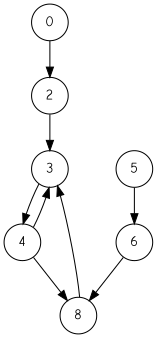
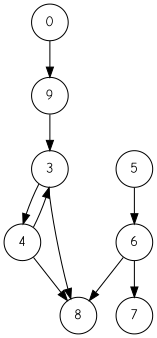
node "2": label "2" -> "9"
edge "8" -> "3": reversed
node "7": added
